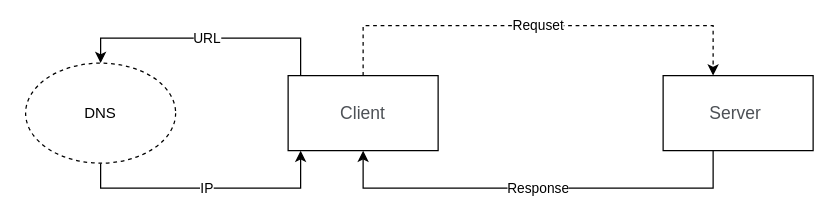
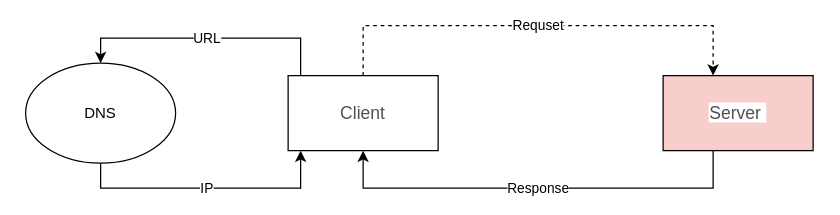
node "DNS": style dashed -> solid
node "Server": fillcolor #ffffff -> #f8cecc
